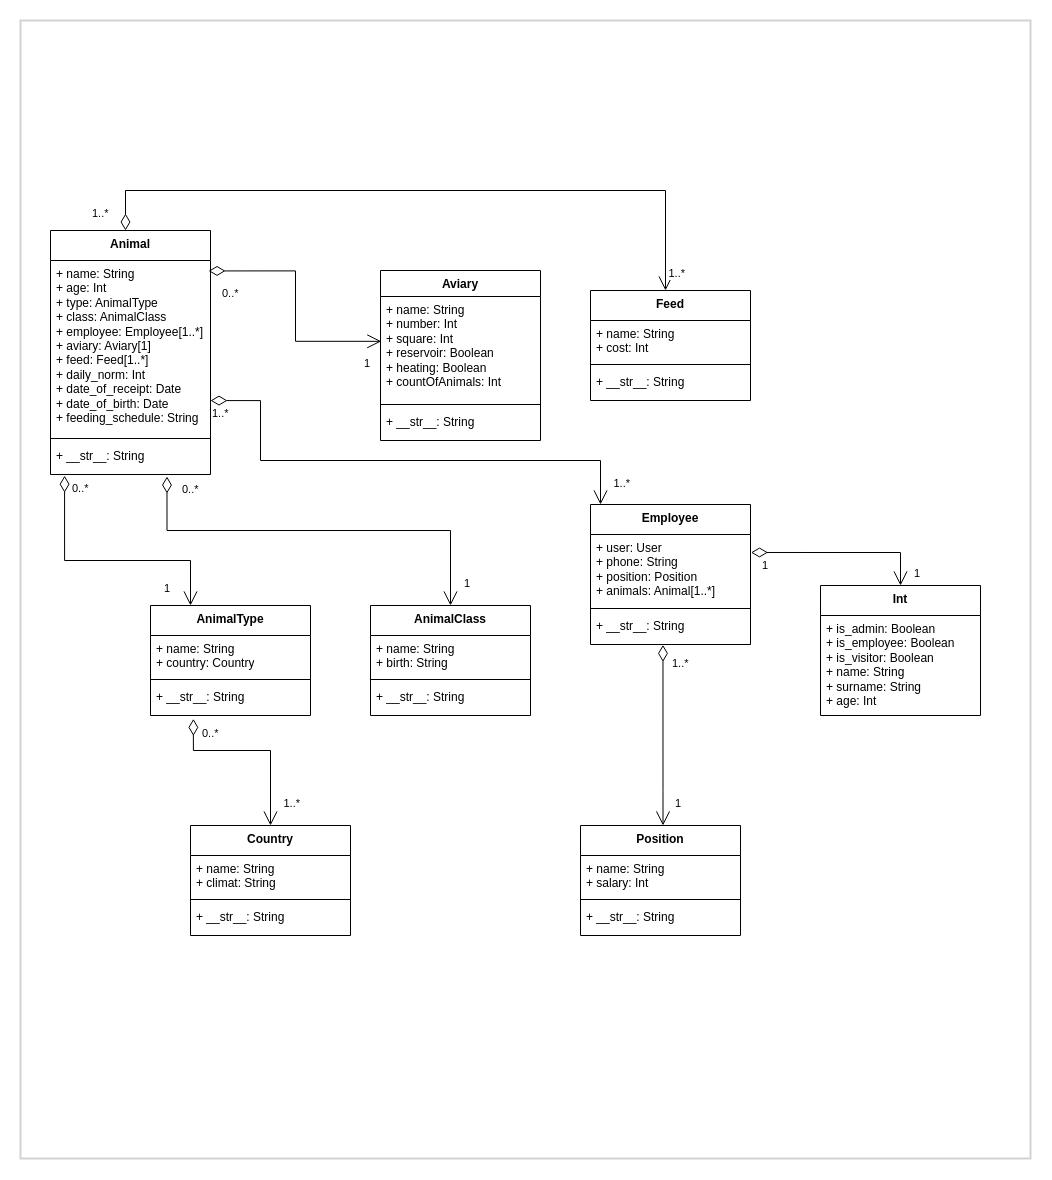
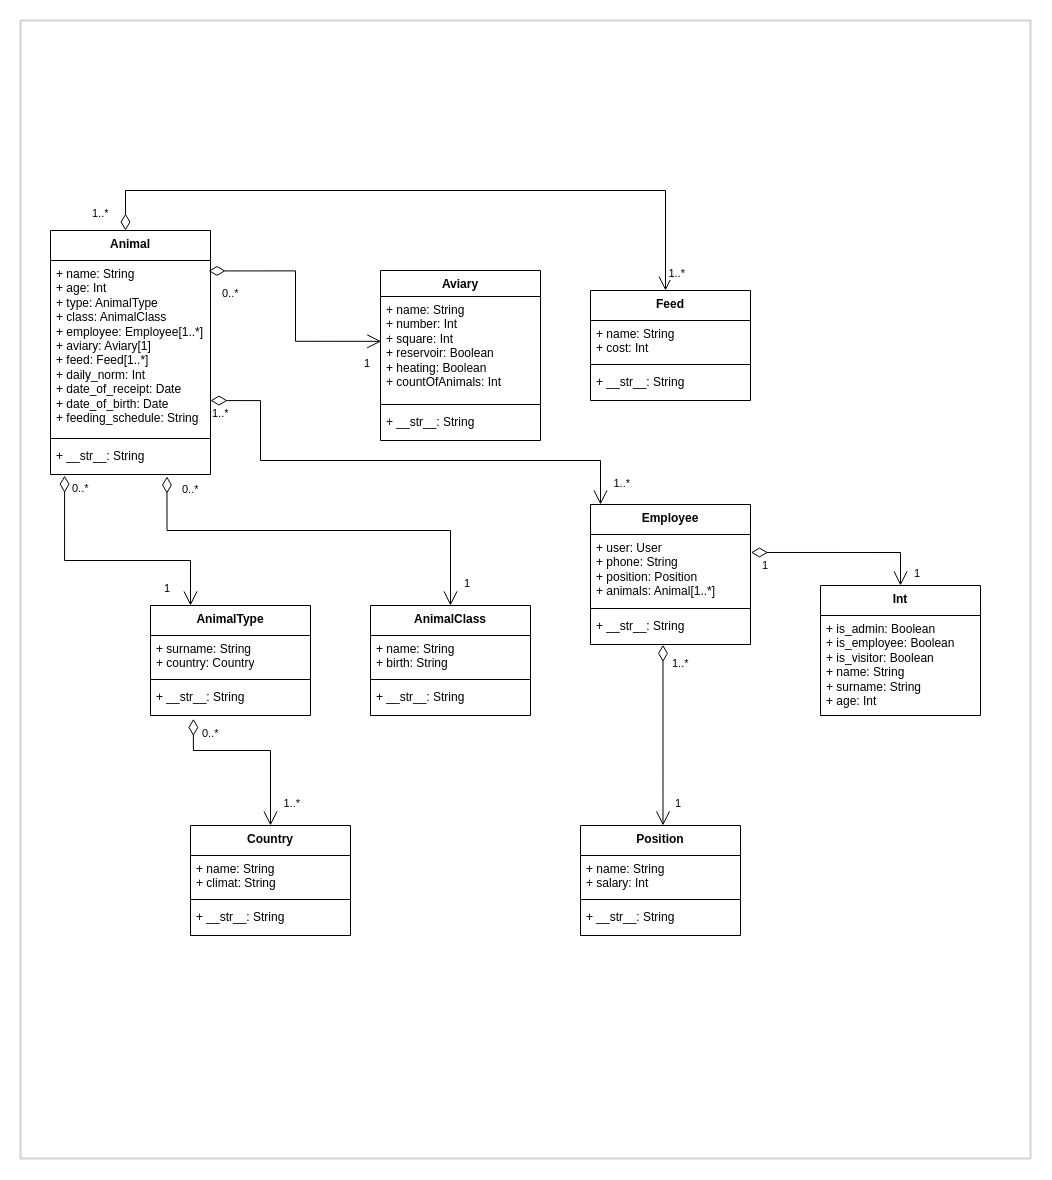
node "+ name: String + country: Country": label "+ name: String + country: Country" -> "+ surname: String + country: Country"
